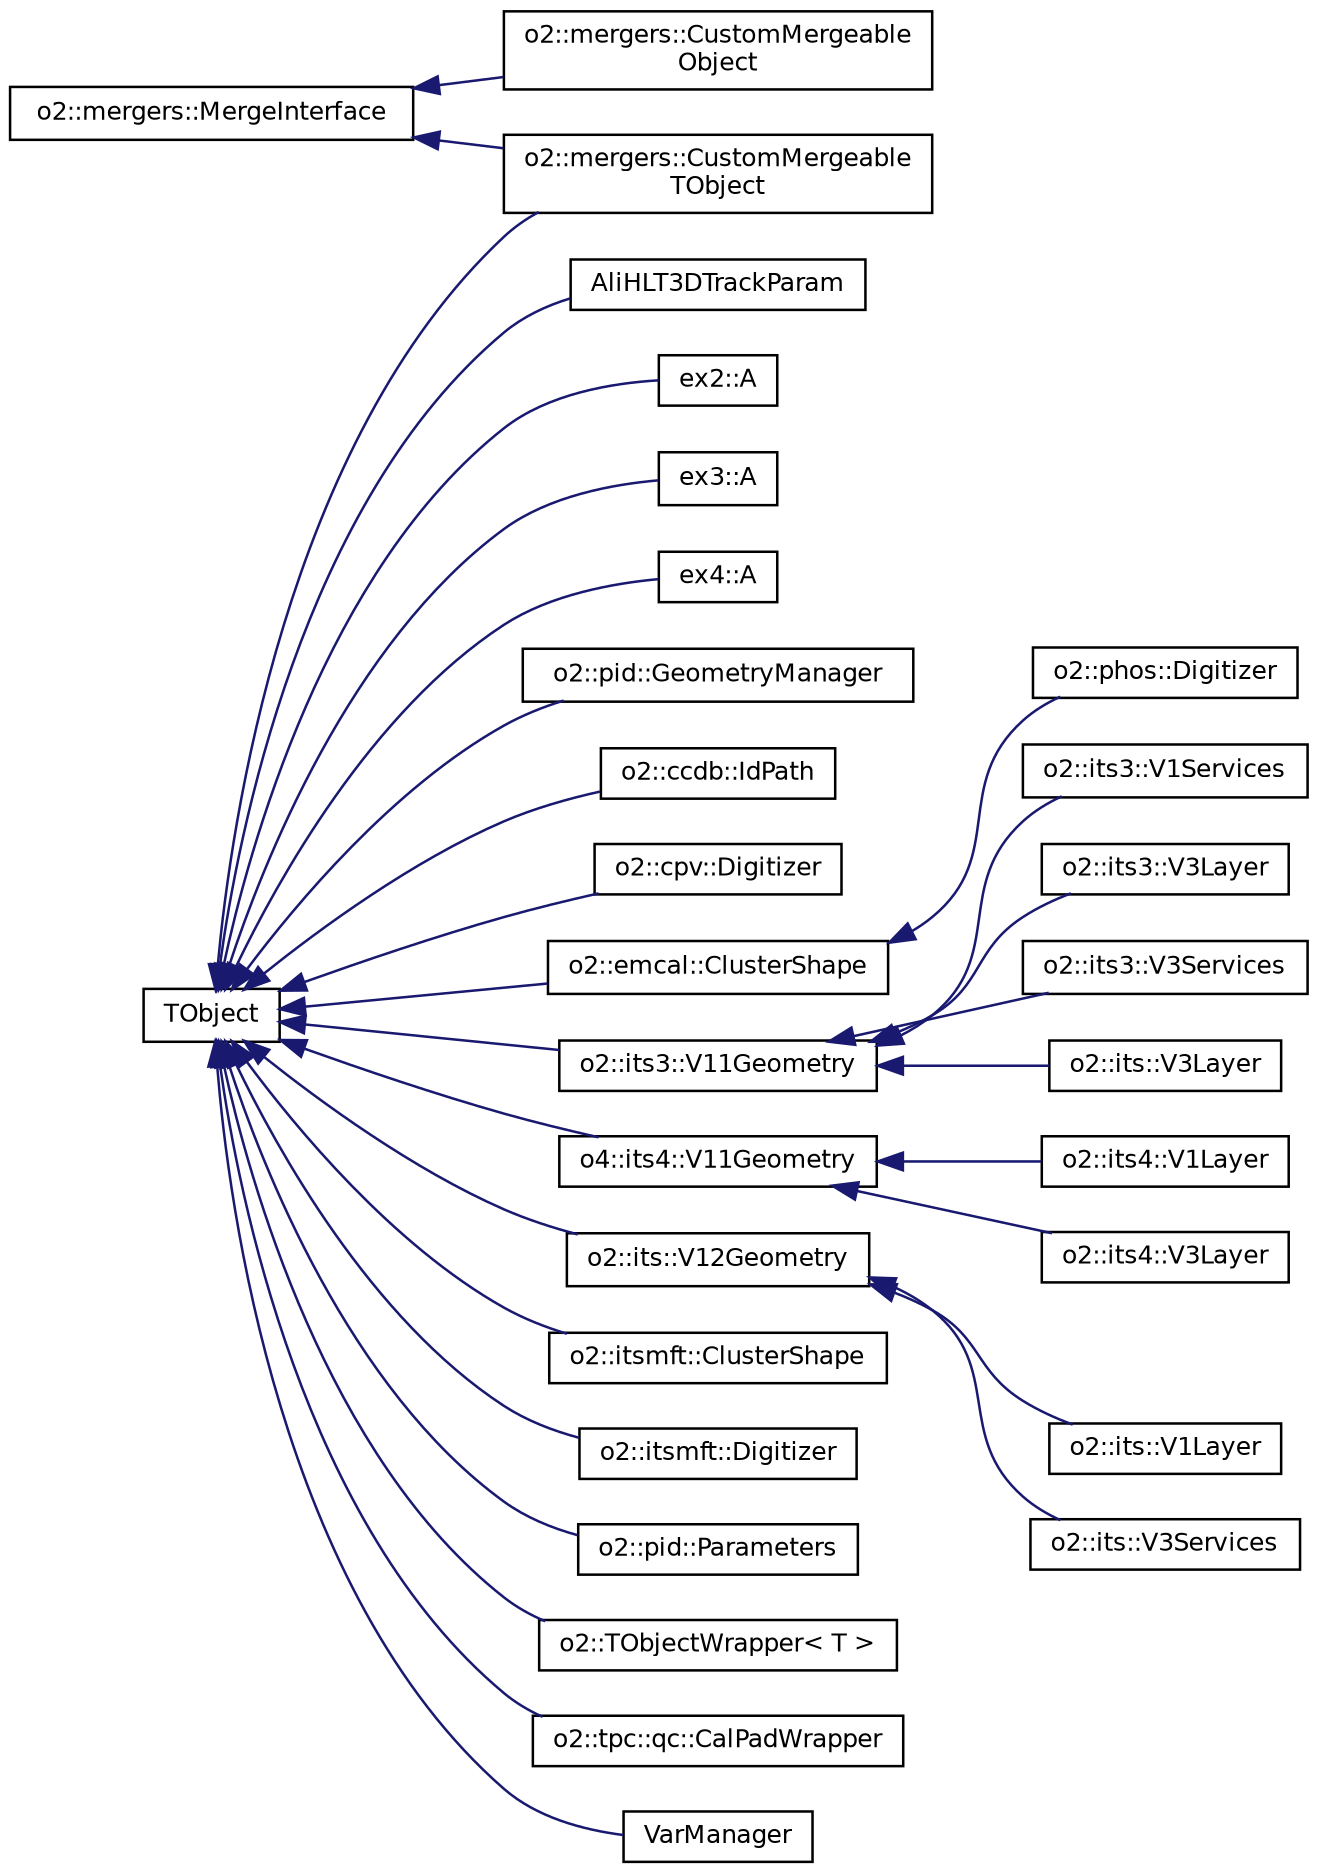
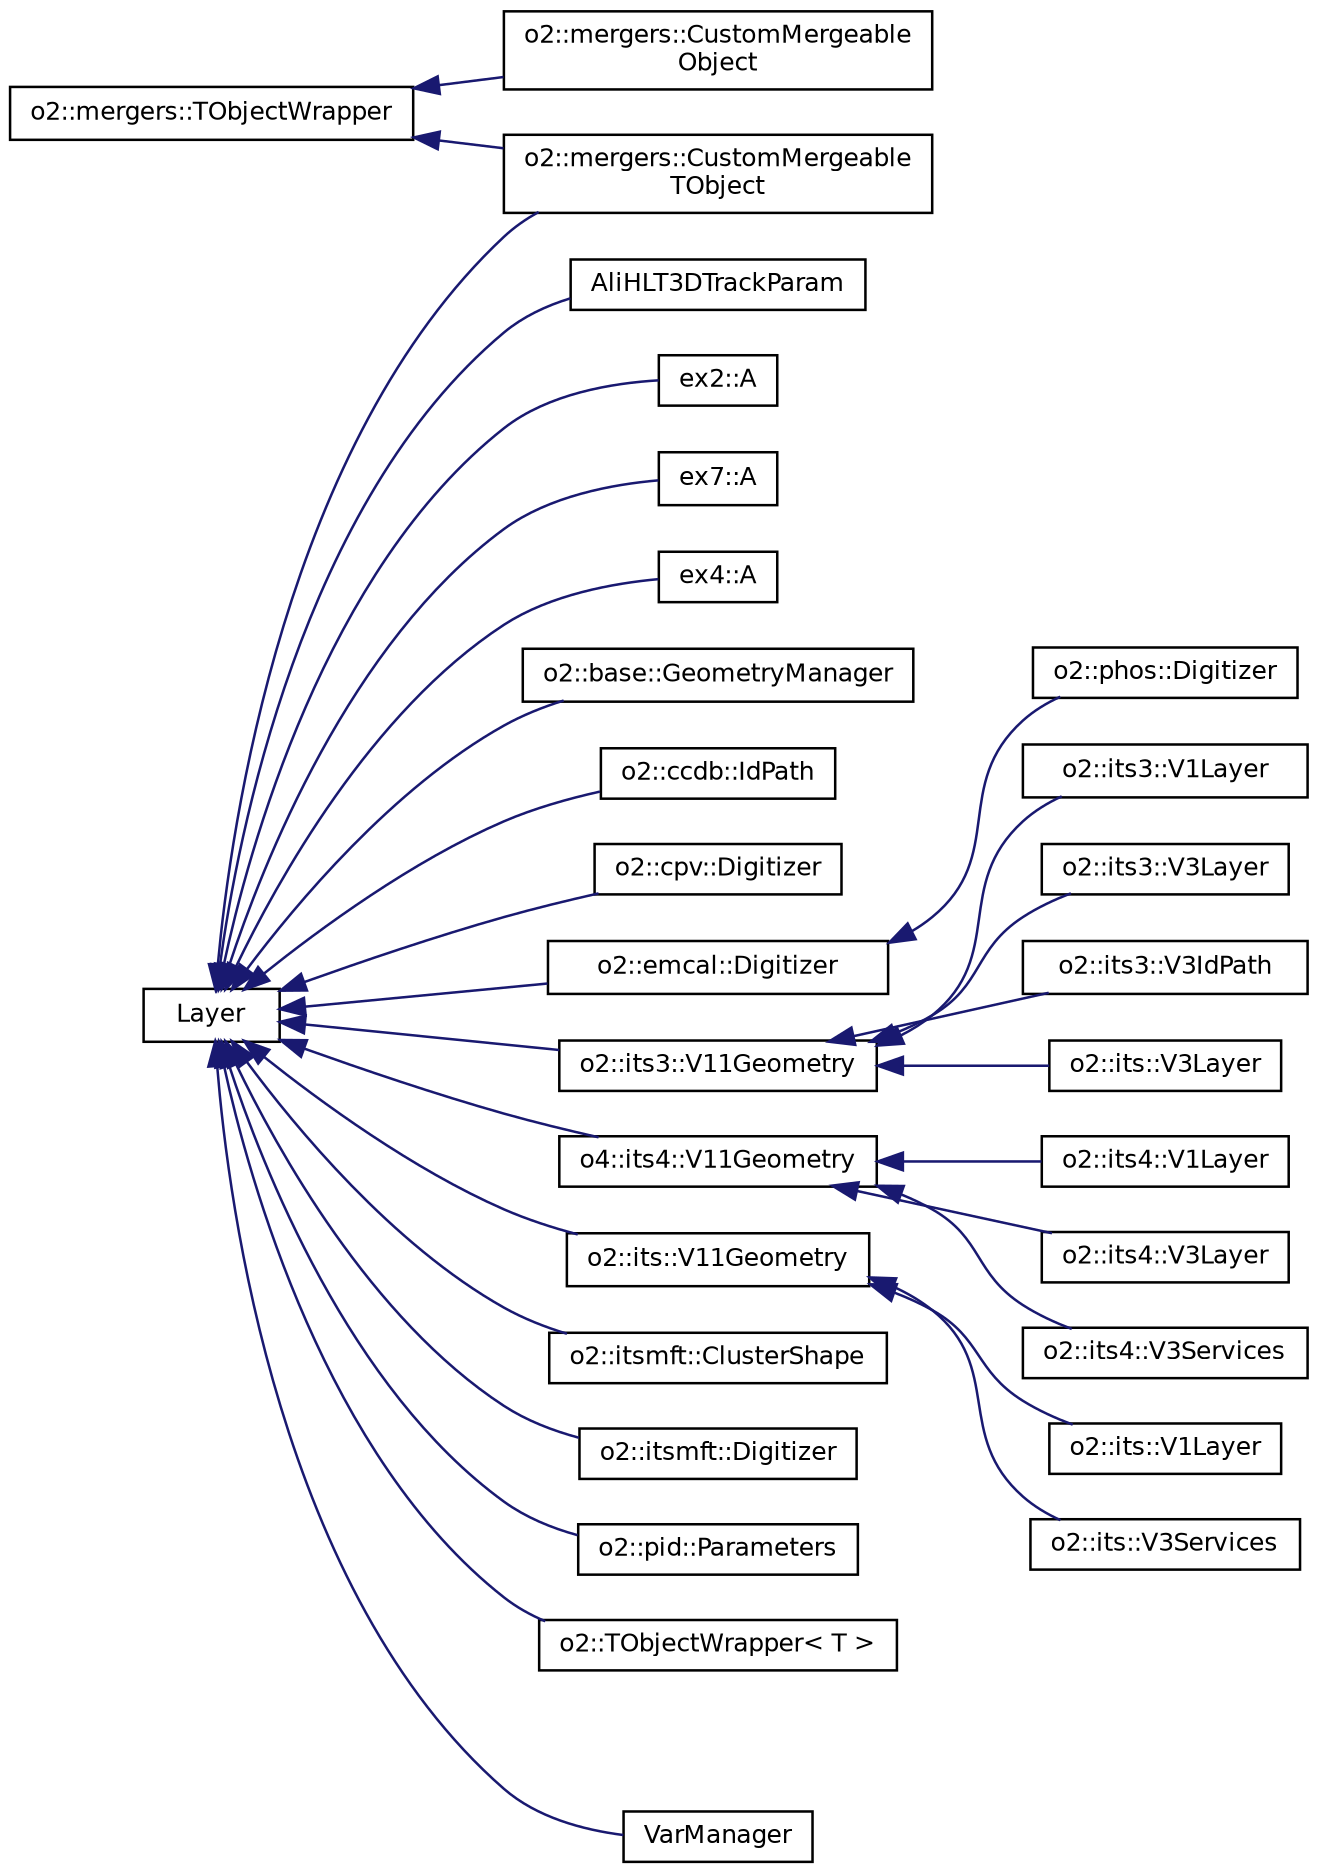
node "o2::mergers::MergeInterface": label "o2::mergers::MergeInterface" -> "o2::mergers::TObjectWrapper"
node "ex3::A": label "ex3::A" -> "ex7::A"
node "o2::pid::GeometryManager": label "o2::pid::GeometryManager" -> "o2::base::GeometryManager"
node "o2::its3::V1Services": label "o2::its3::V1Services" -> "o2::its3::V1Layer"
node "o2::emcal::ClusterShape": label "o2::emcal::ClusterShape" -> "o2::emcal::Digitizer"
node "o2::its3::V3Services": label "o2::its3::V3Services" -> "o2::its3::V3IdPath"
node "TObject": label "TObject" -> "Layer"
node "o2::its::V12Geometry": label "o2::its::V12Geometry" -> "o2::its::V11Geometry"
node "o2::its4::V3Services": added
node "o2::tpc::qc::CalPadWrapper": removed
